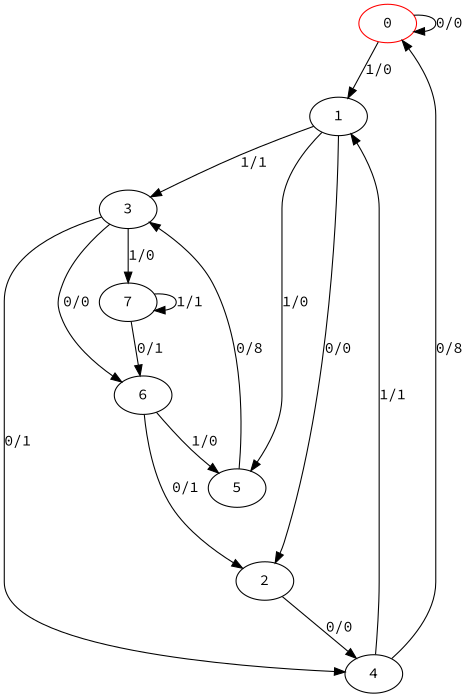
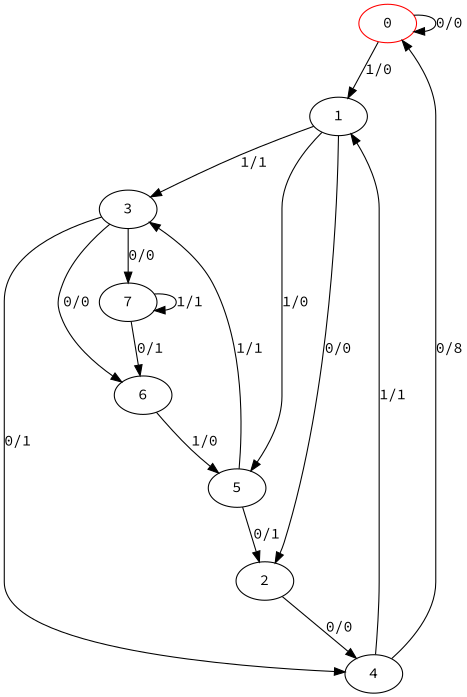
edge "3" -> "7": label "1/0" -> "0/0"
edge "5" -> "3": label "0/8" -> "1/1"
edge "6" -> "2": now "5" -> "2"
